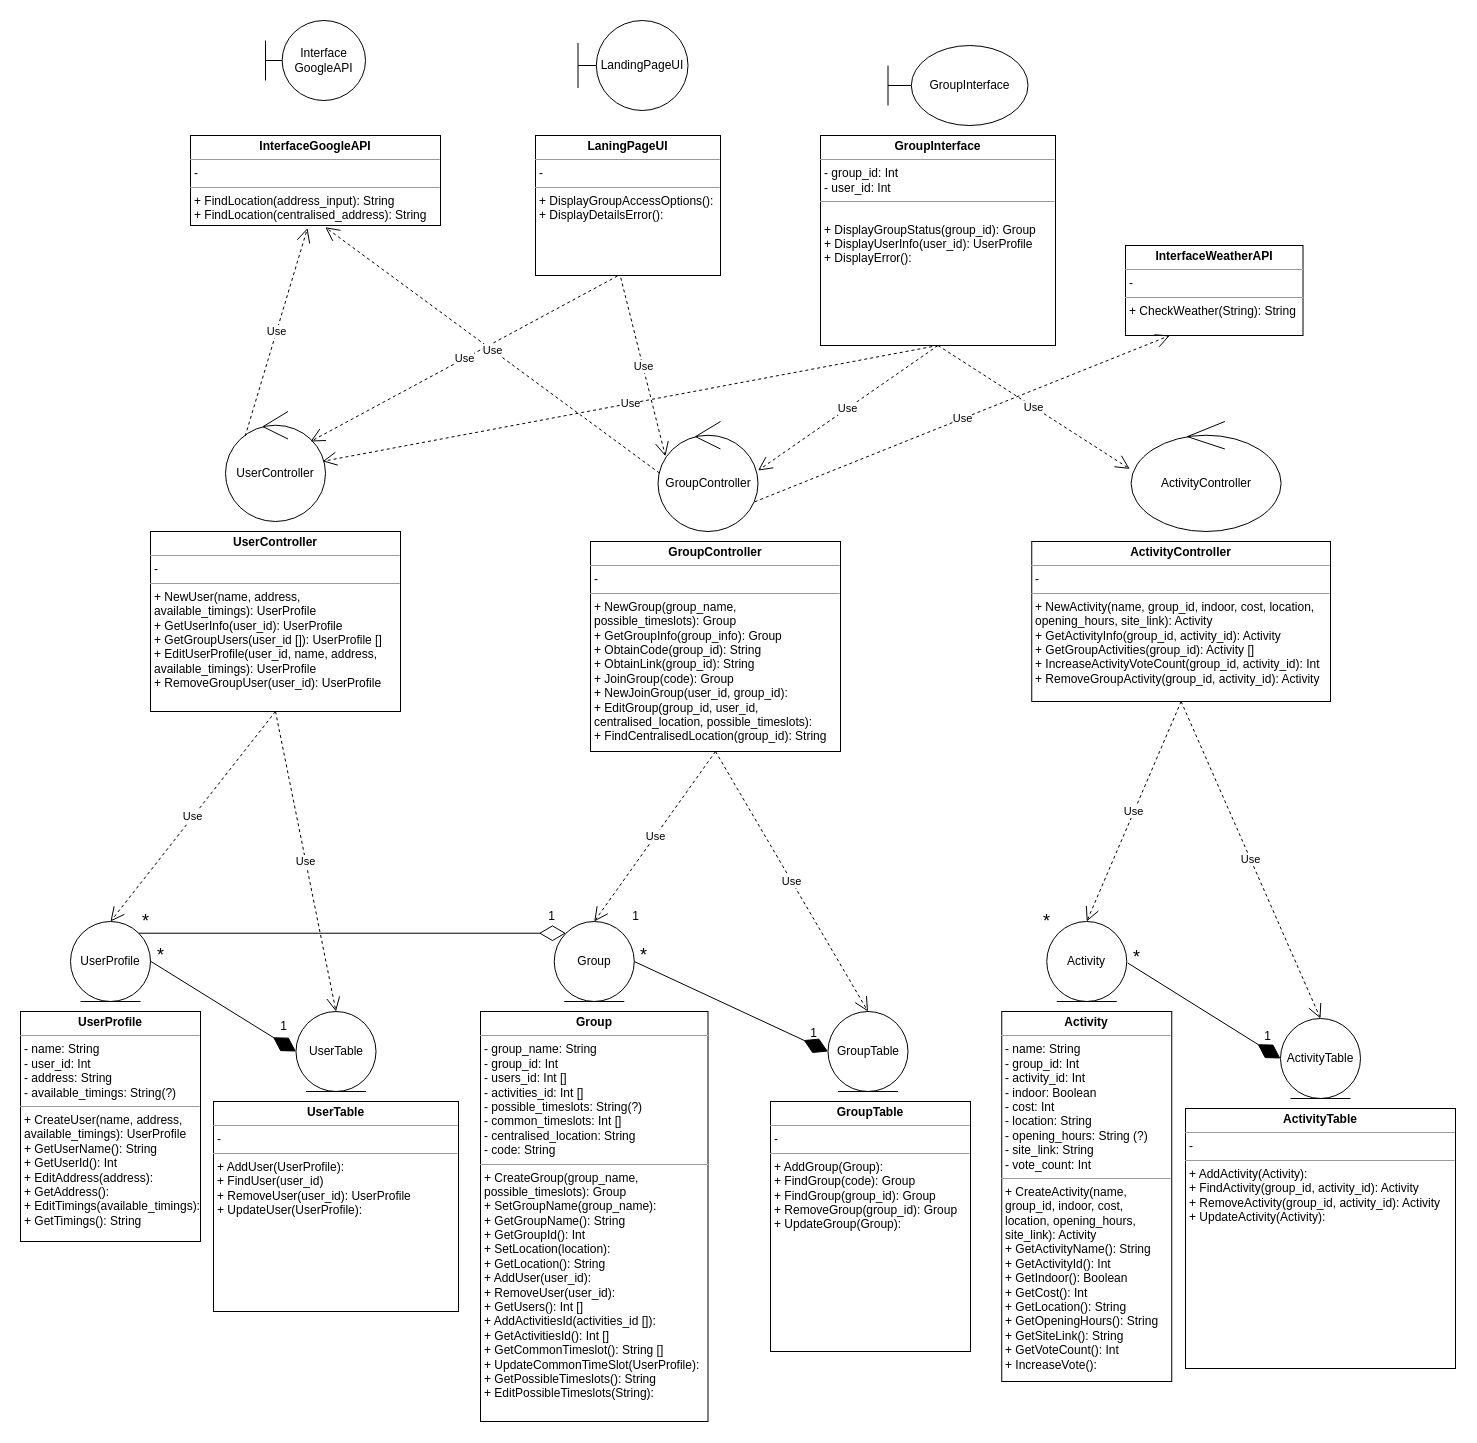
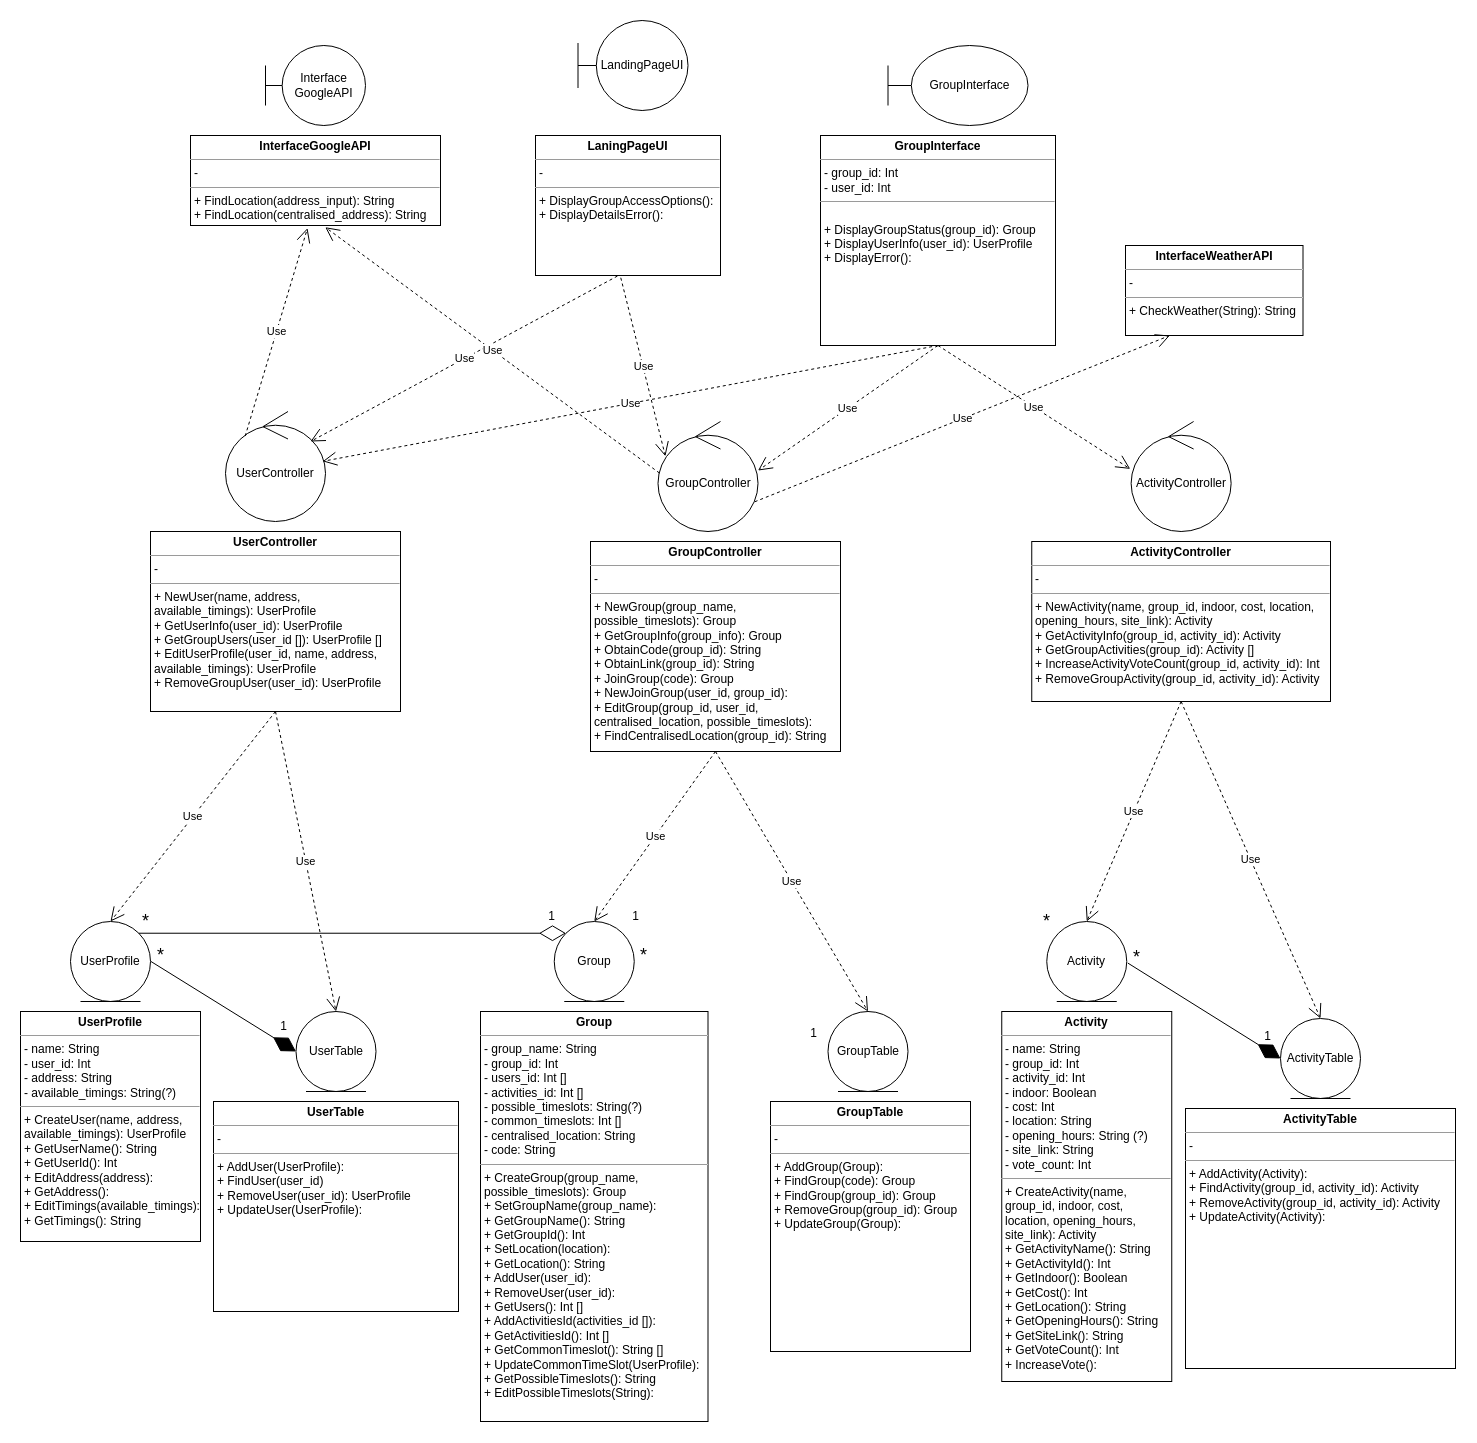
node "Interface GoogleAPI": moved (316, 61) -> (316, 86)
node "ActivityController": size 150x110 -> 100x110
edge "Group" -> "GroupTable": removed
